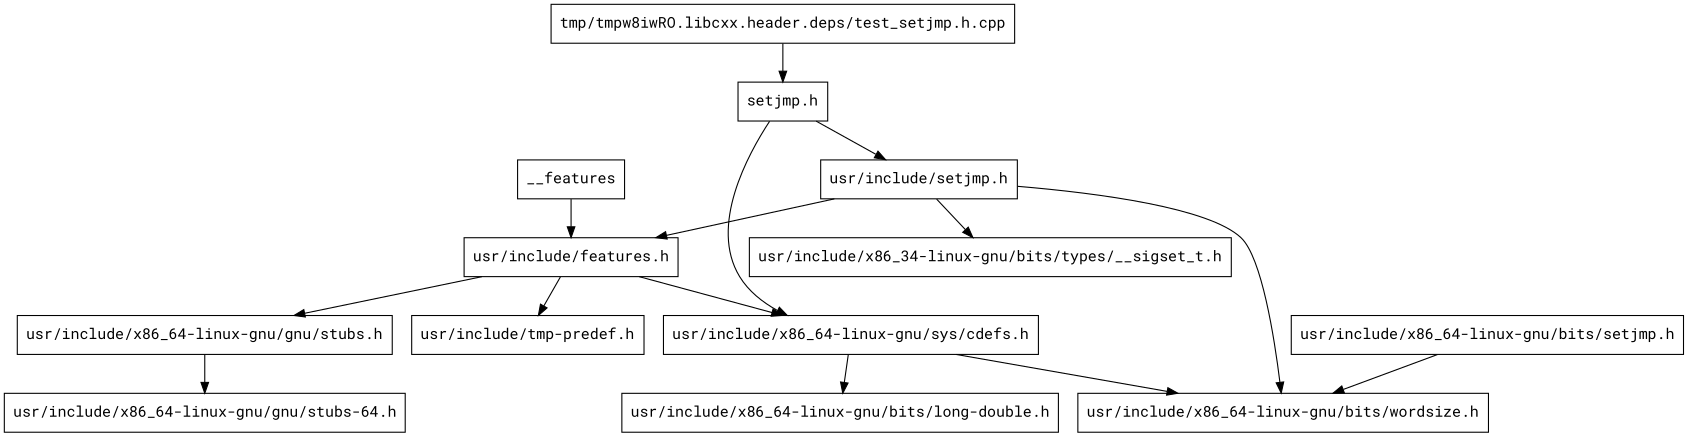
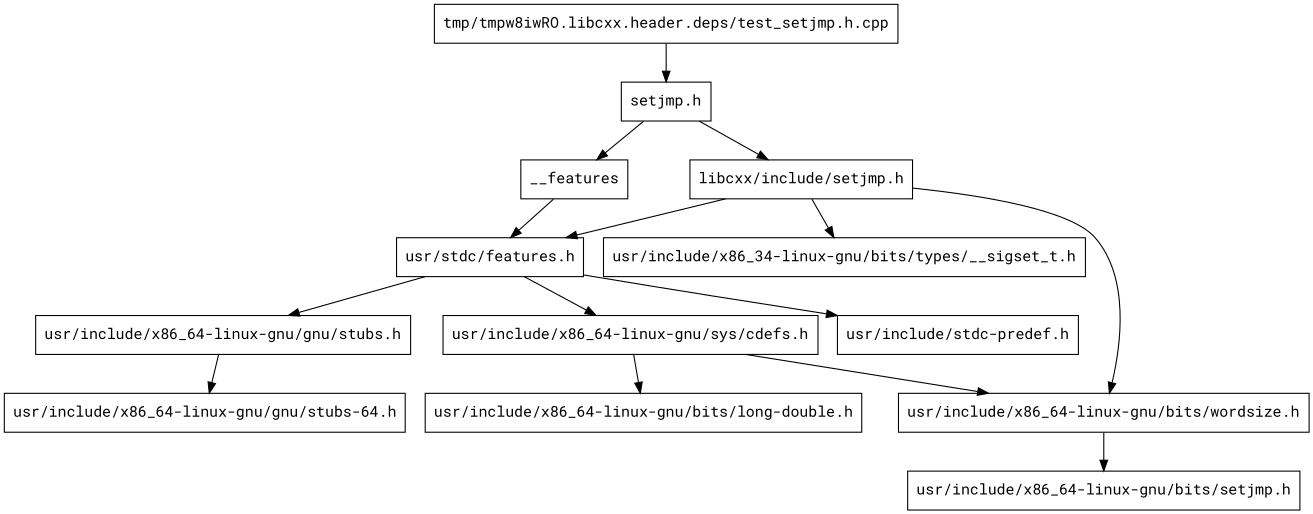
node "usr/include/setjmp.h": label "usr/include/setjmp.h" -> "libcxx/include/setjmp.h"
edge "setjmp.h" -> "usr/include/x86_64-linux-gnu/sys/cdefs.h": now "setjmp.h" -> "__features"
node "usr/include/features.h": label "usr/include/features.h" -> "usr/stdc/features.h"
node "usr/include/tmp-predef.h": label "usr/include/tmp-predef.h" -> "usr/include/stdc-predef.h"
edge "usr/include/x86_64-linux-gnu/bits/setjmp.h" -> "usr/include/x86_64-linux-gnu/bits/wordsize.h": reversed
